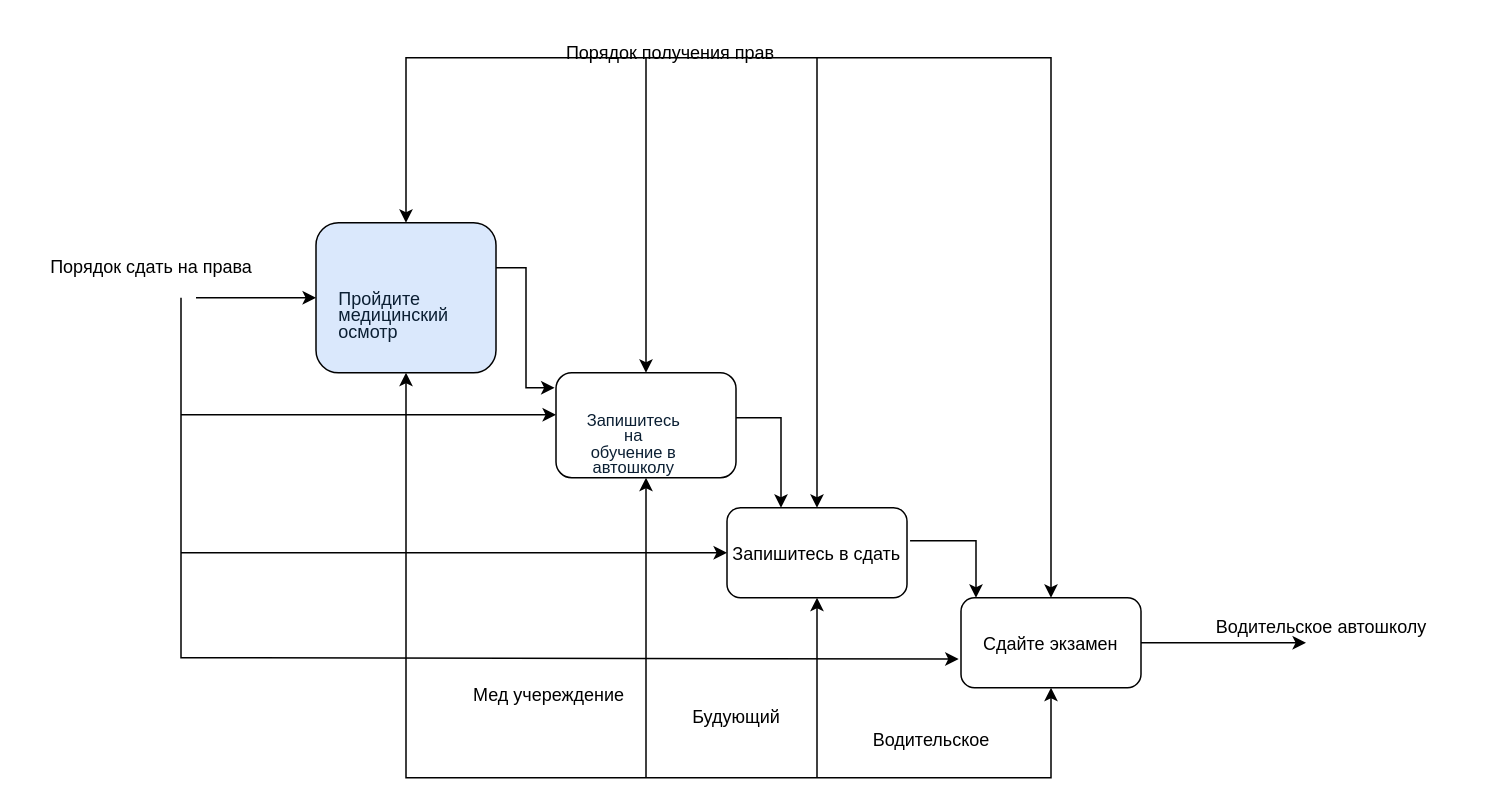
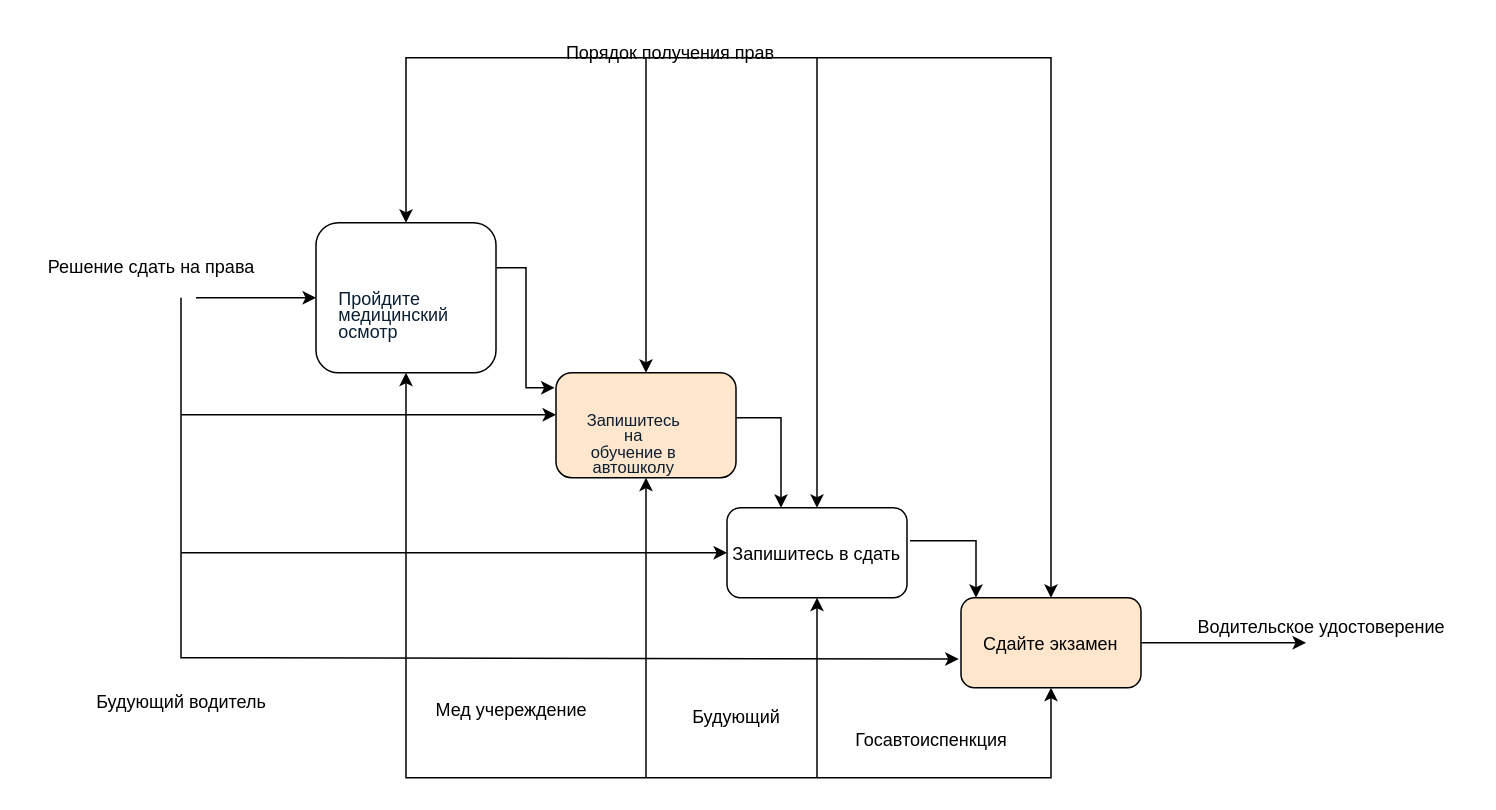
node "Порядок сдать на права": label "Порядок сдать на права" -> "Решение сдать на права"
node "Пройдите медицинский осмотр": fillcolor #dae8fc -> #ffffff
node "Запишитесь на обучение в автошколу": fillcolor #ffffff -> #ffe6cc
node "Водительское автошколу": label "Водительское автошколу" -> "Водительское удостоверение"
node "Сдайте экзамен": fillcolor #ffffff -> #ffe6cc
node "Мед учереждение": moved (548, 695) -> (511, 710)
node "Будующий водитель": added
node "Водительское": label "Водительское" -> "Госавтоиспенкция"
